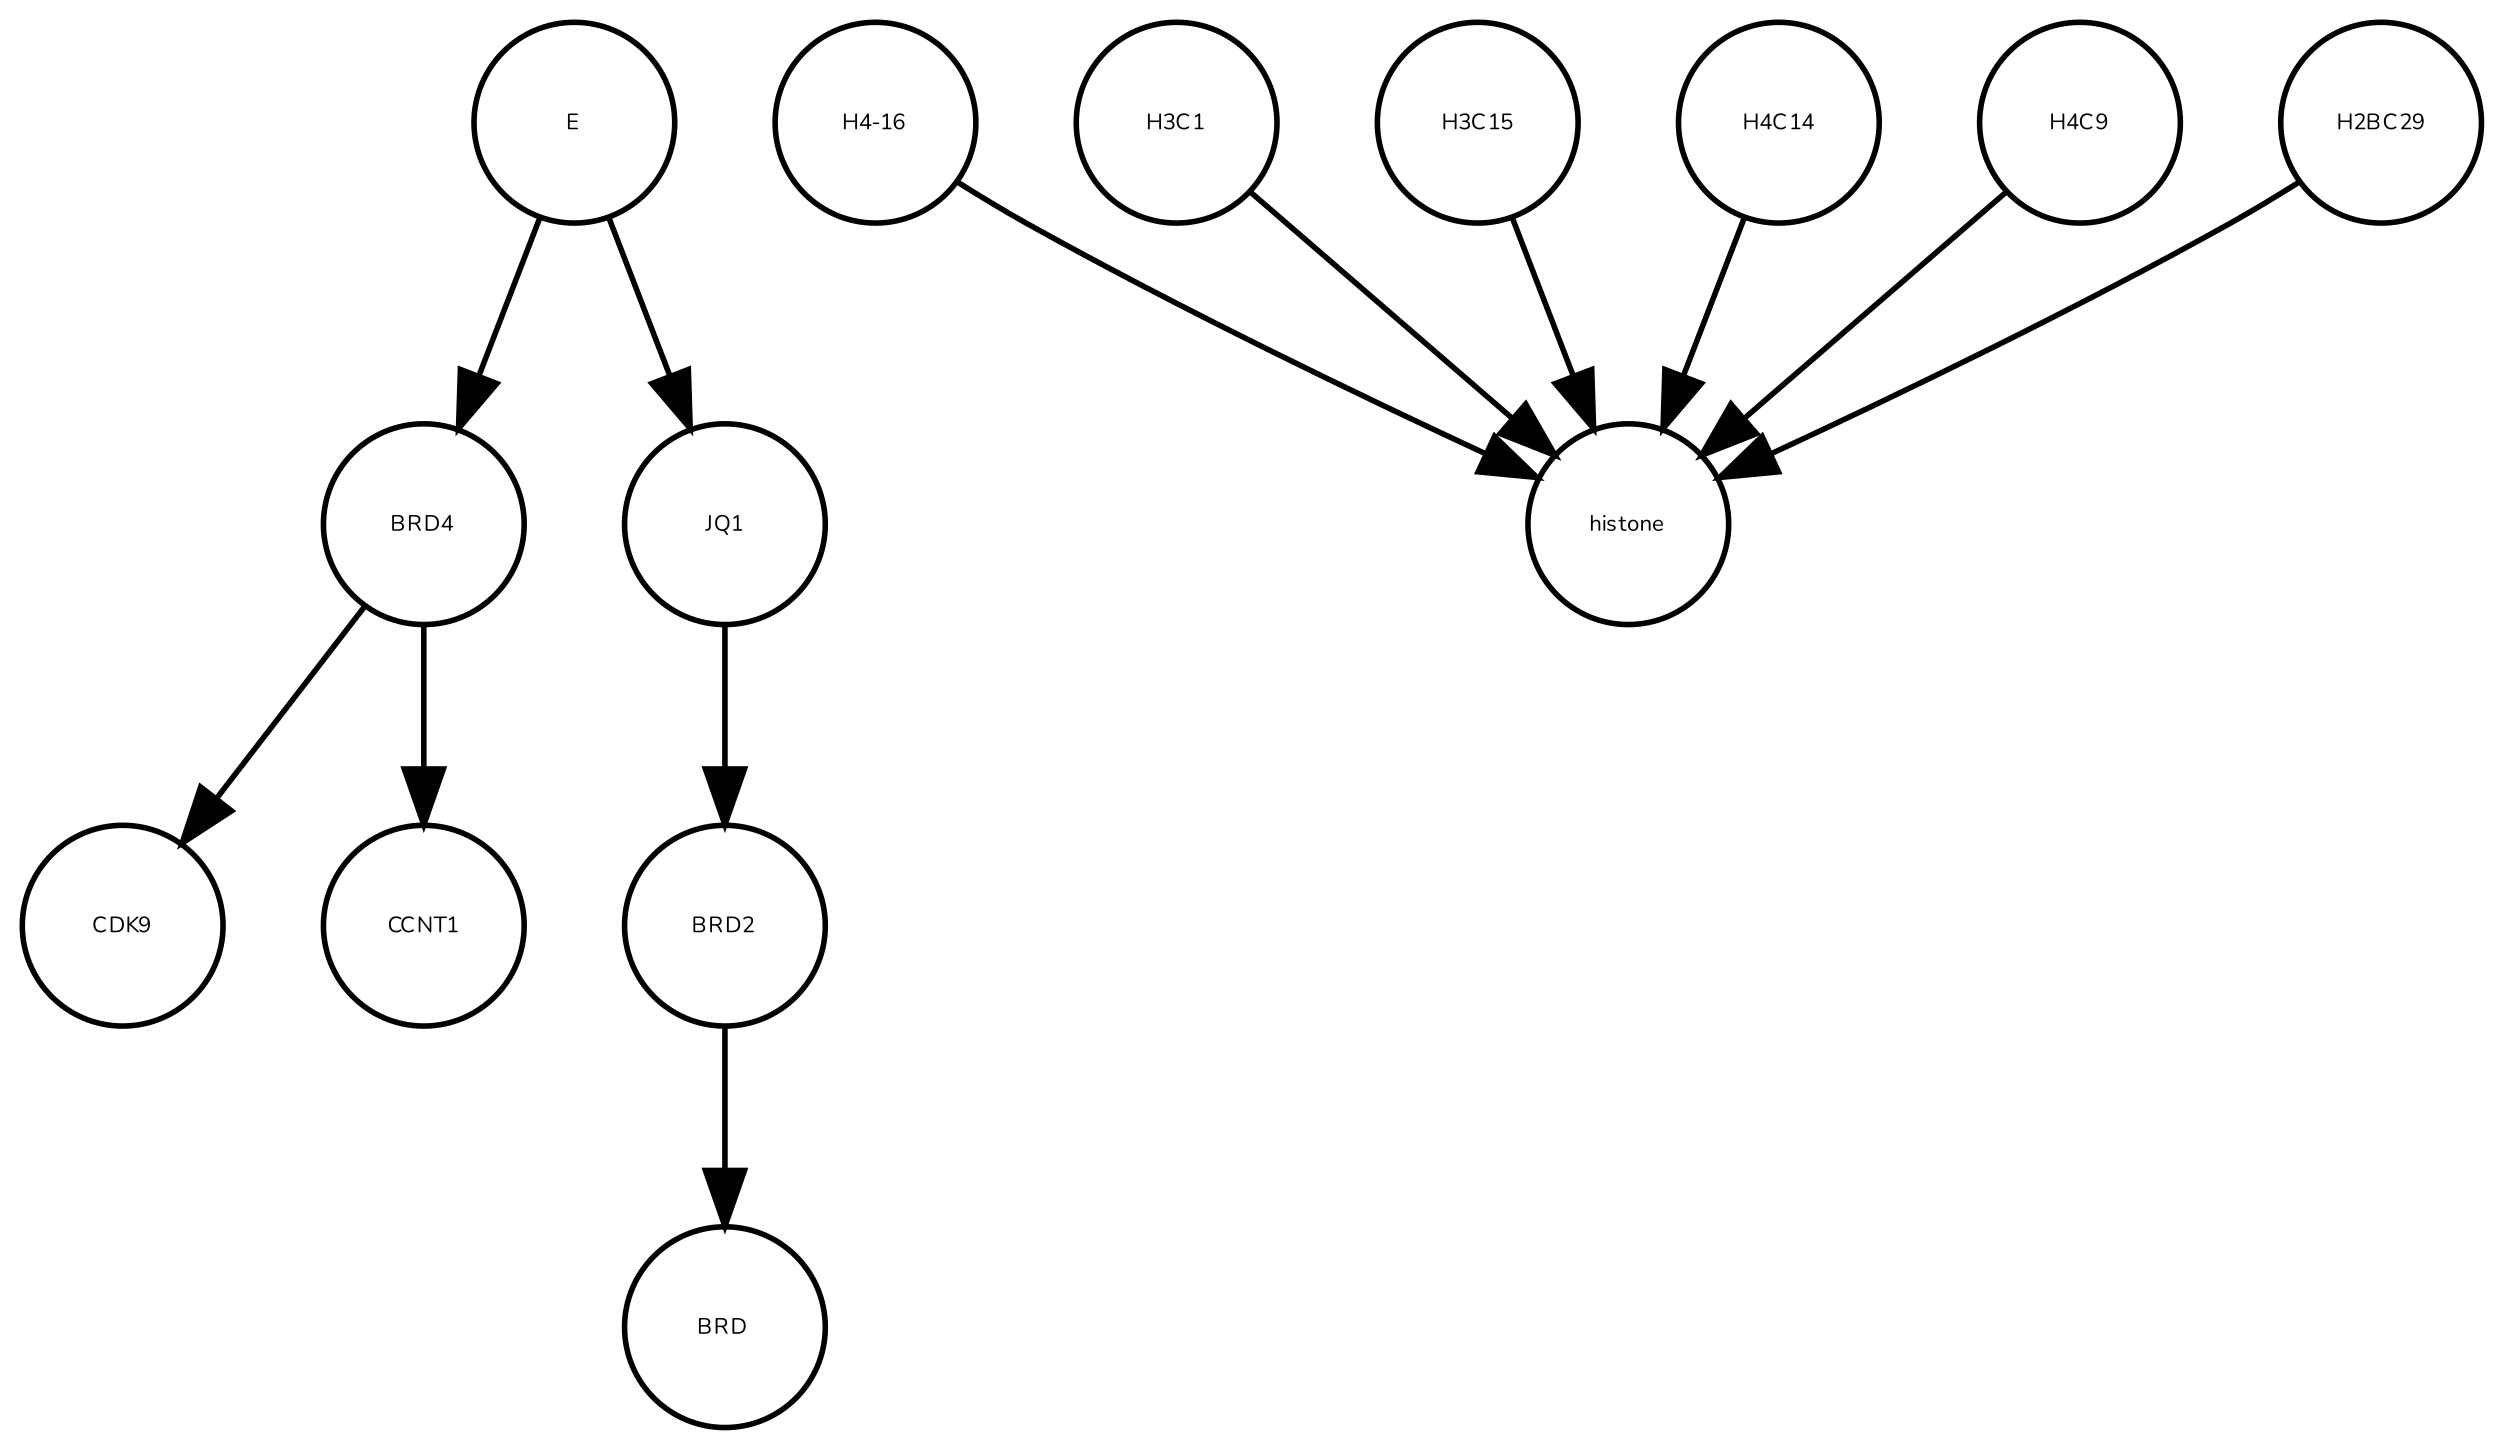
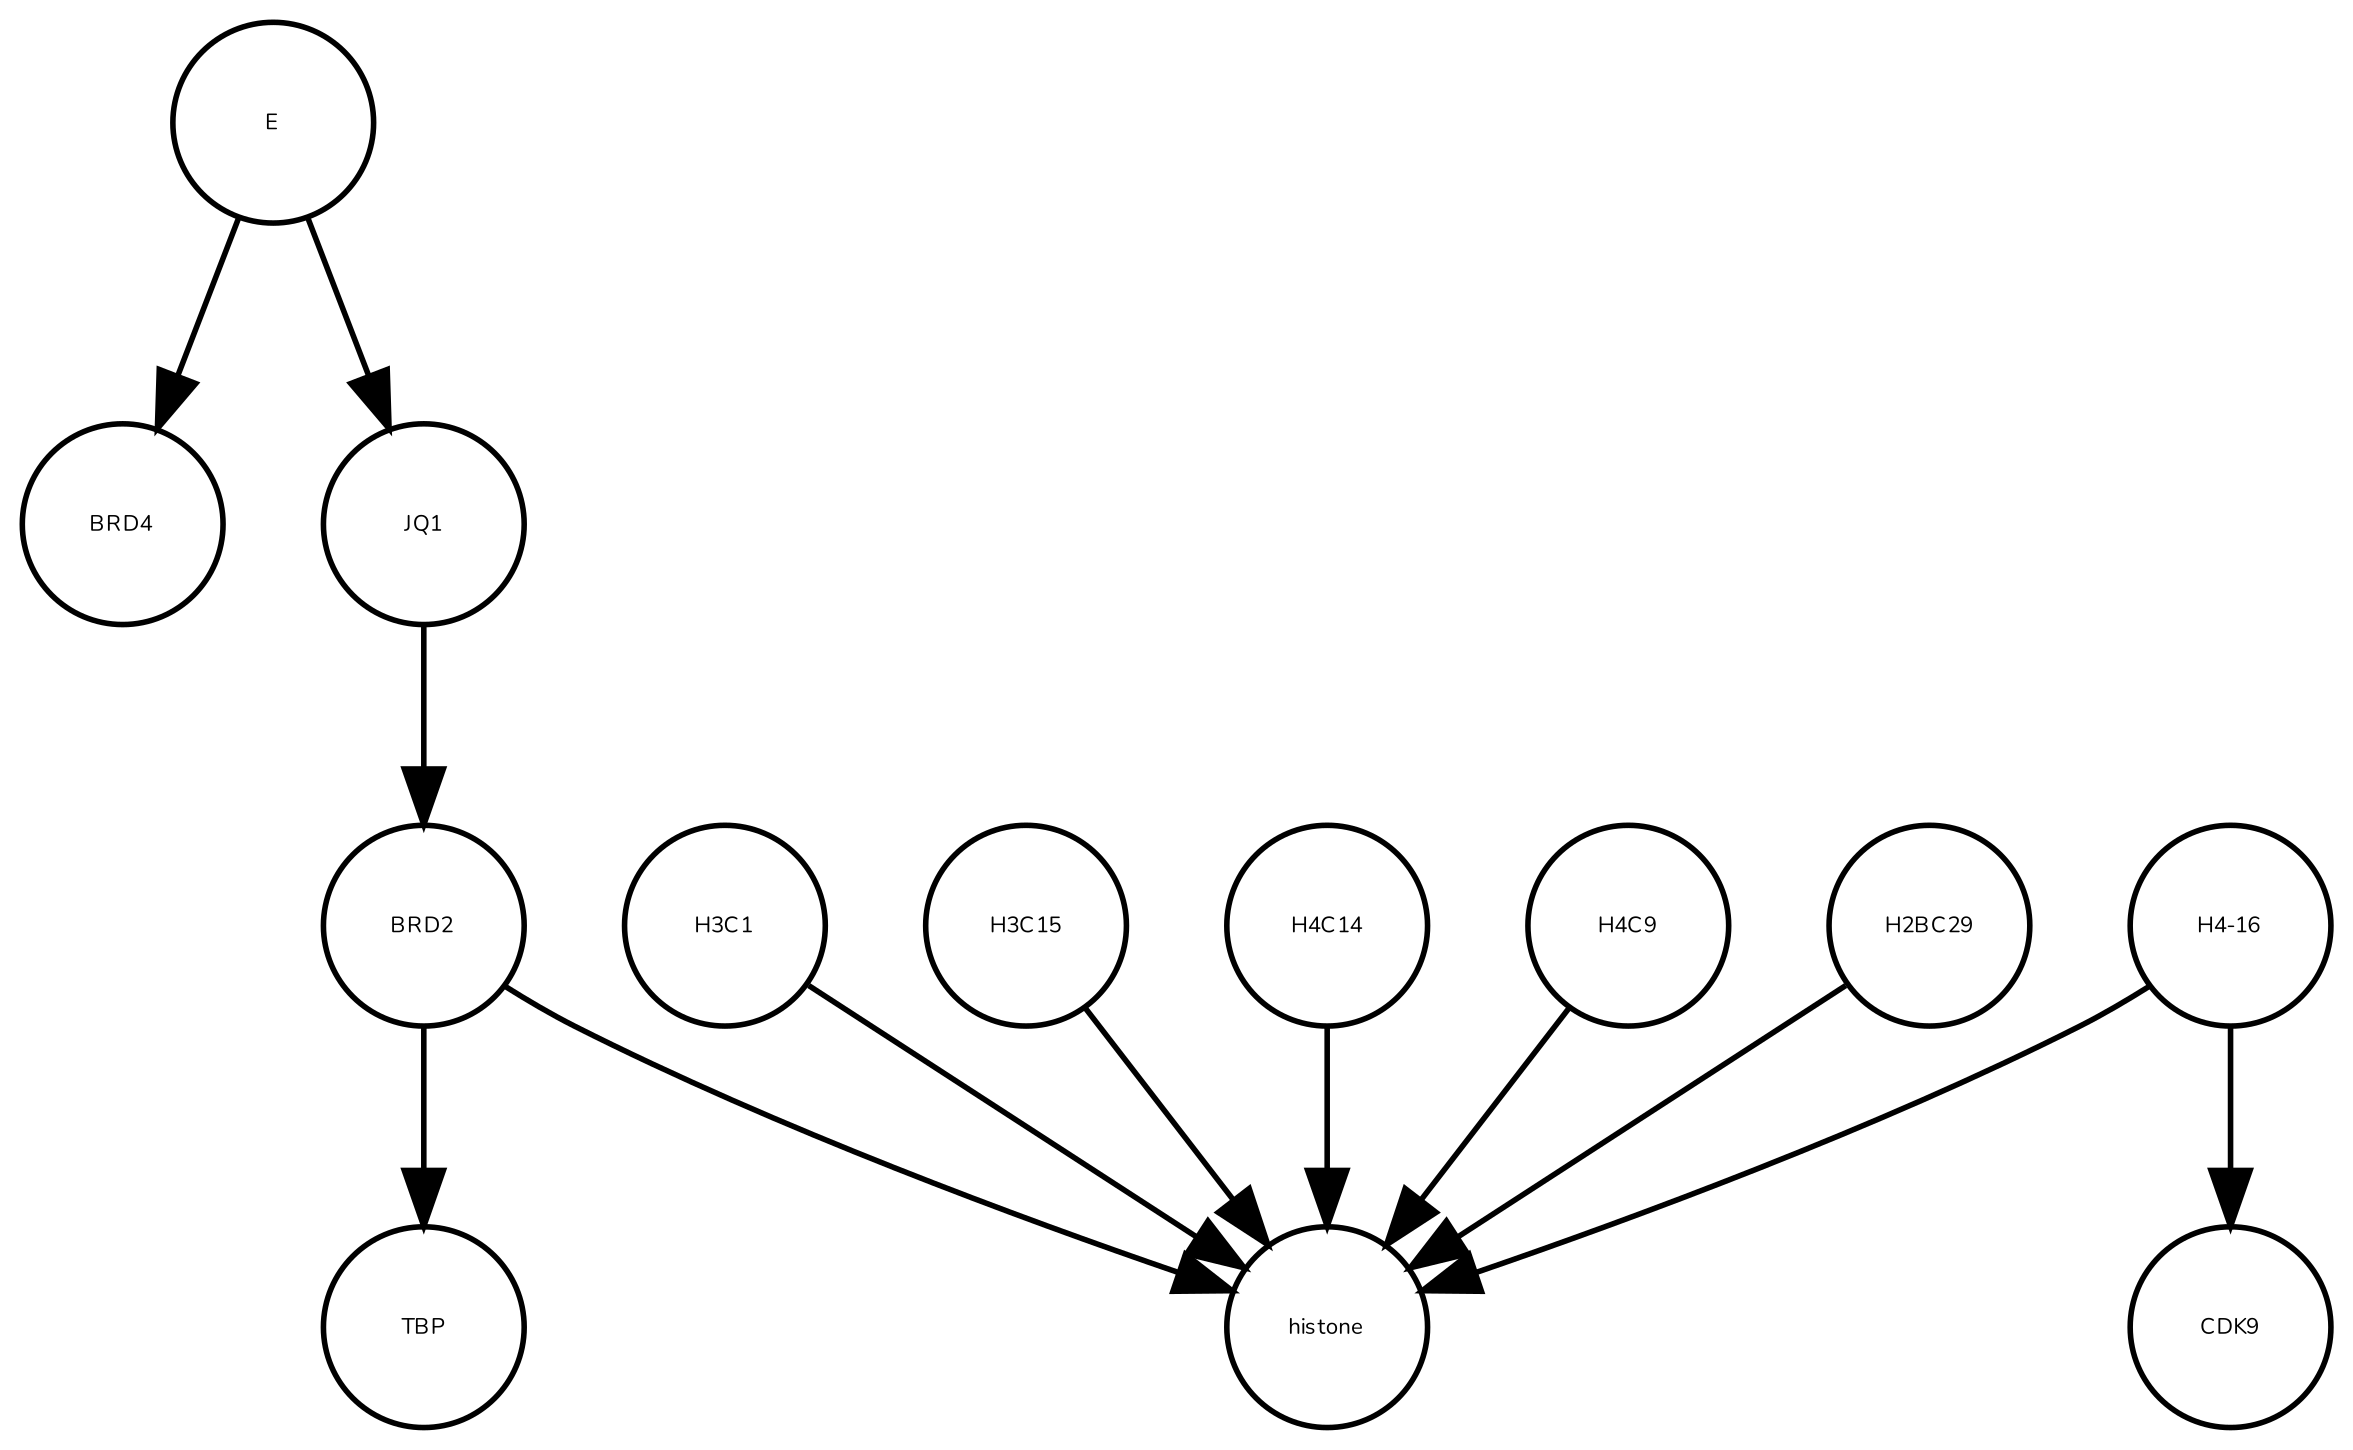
edge "BRD4" -> "CDK9": now "H4-16" -> "CDK9"
node "CCNT1": removed
edge "BRD2" -> "histone": added
node "BRD": label "BRD" -> "TBP"
